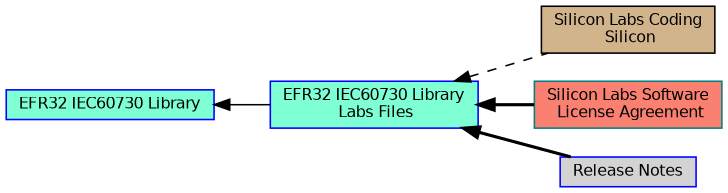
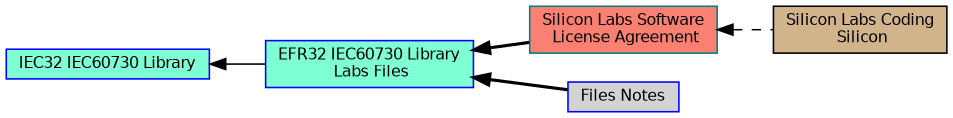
edge "Silicon Labs Coding Silicon" -> "EFR32 IEC60730 Library Labs Files": now "Silicon Labs Coding Silicon" -> "Silicon Labs Software License Agreement"
node "EFR32 IEC60730 Library": label "EFR32 IEC60730 Library" -> "IEC32 IEC60730 Library"
node "Release Notes": label "Release Notes" -> "Files Notes"
